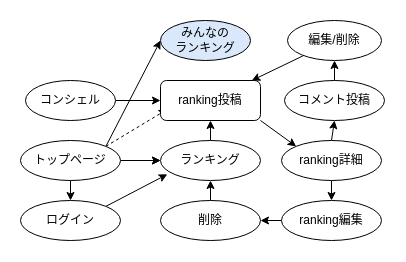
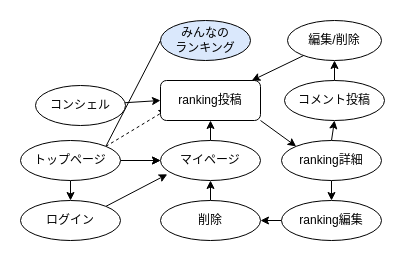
edge "トップページ" -> "みんなの ランキング": arrowhead classic -> none
node "コンシェル": moved (71, 101) -> (81, 106)
node "ランキング": label "ランキング" -> "マイページ"
